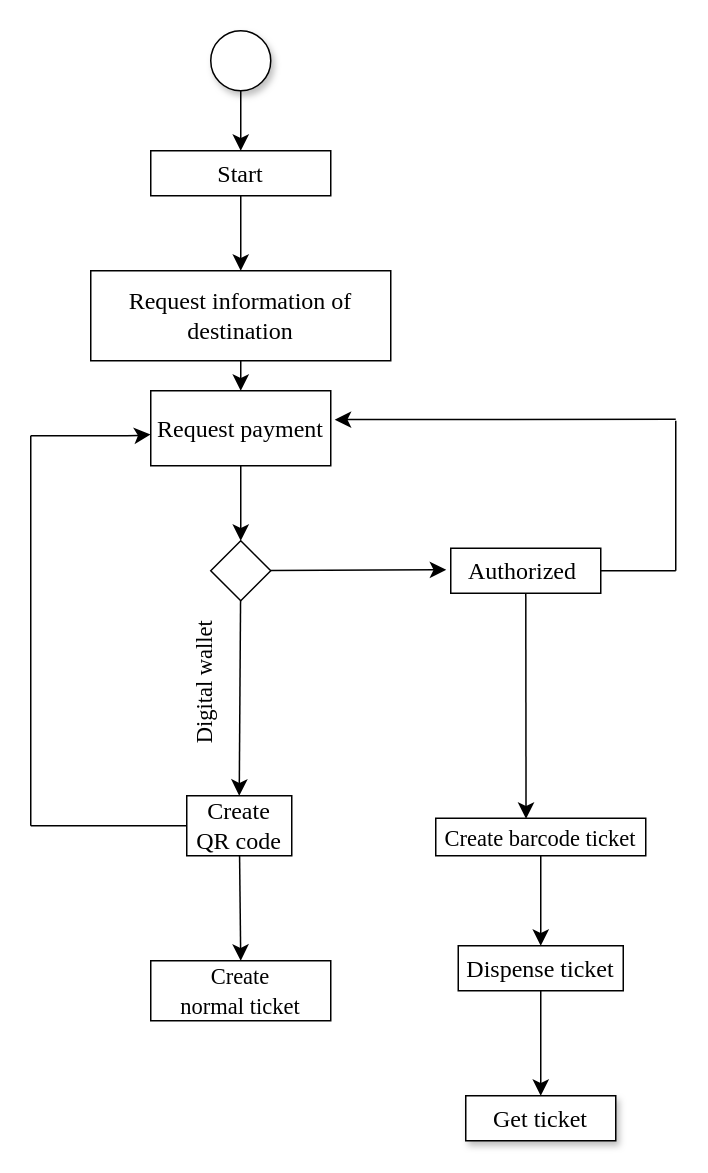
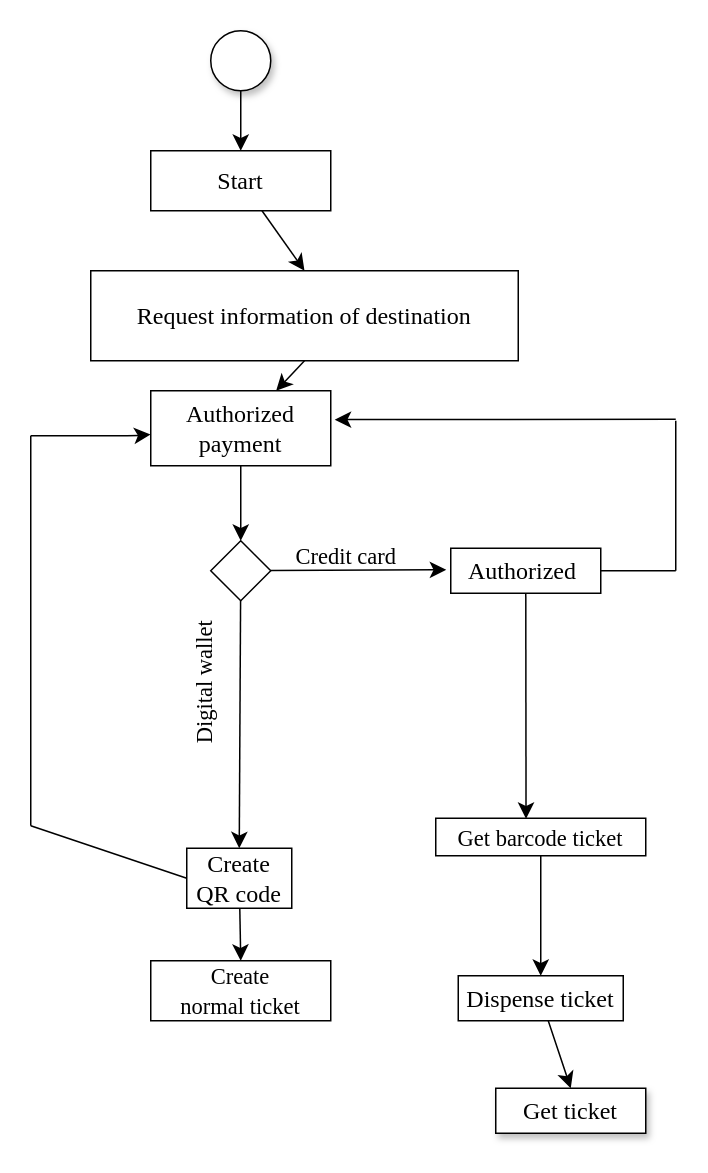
node "Start": size 180x45 -> 180x60
node "Request information of destination": size 300x90 -> 428x90
node "Request payment": label "Request payment" -> "Authorized payment"
node "Credit card": added
node "Create QR code": moved (239, 826) -> (239, 878)
node "Create barcode ticket": label "Create barcode ticket" -> "Get barcode ticket"
node "Dispense ticket": moved (541, 968) -> (541, 998)
node "Get ticket": moved (541, 1118) -> (571, 1111)
